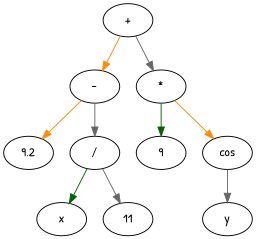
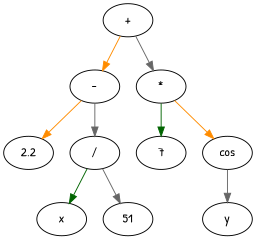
node "9.2": label "9.2" -> "2.2"
node "9": label "9" -> "7"
node "11": label "11" -> "51"
